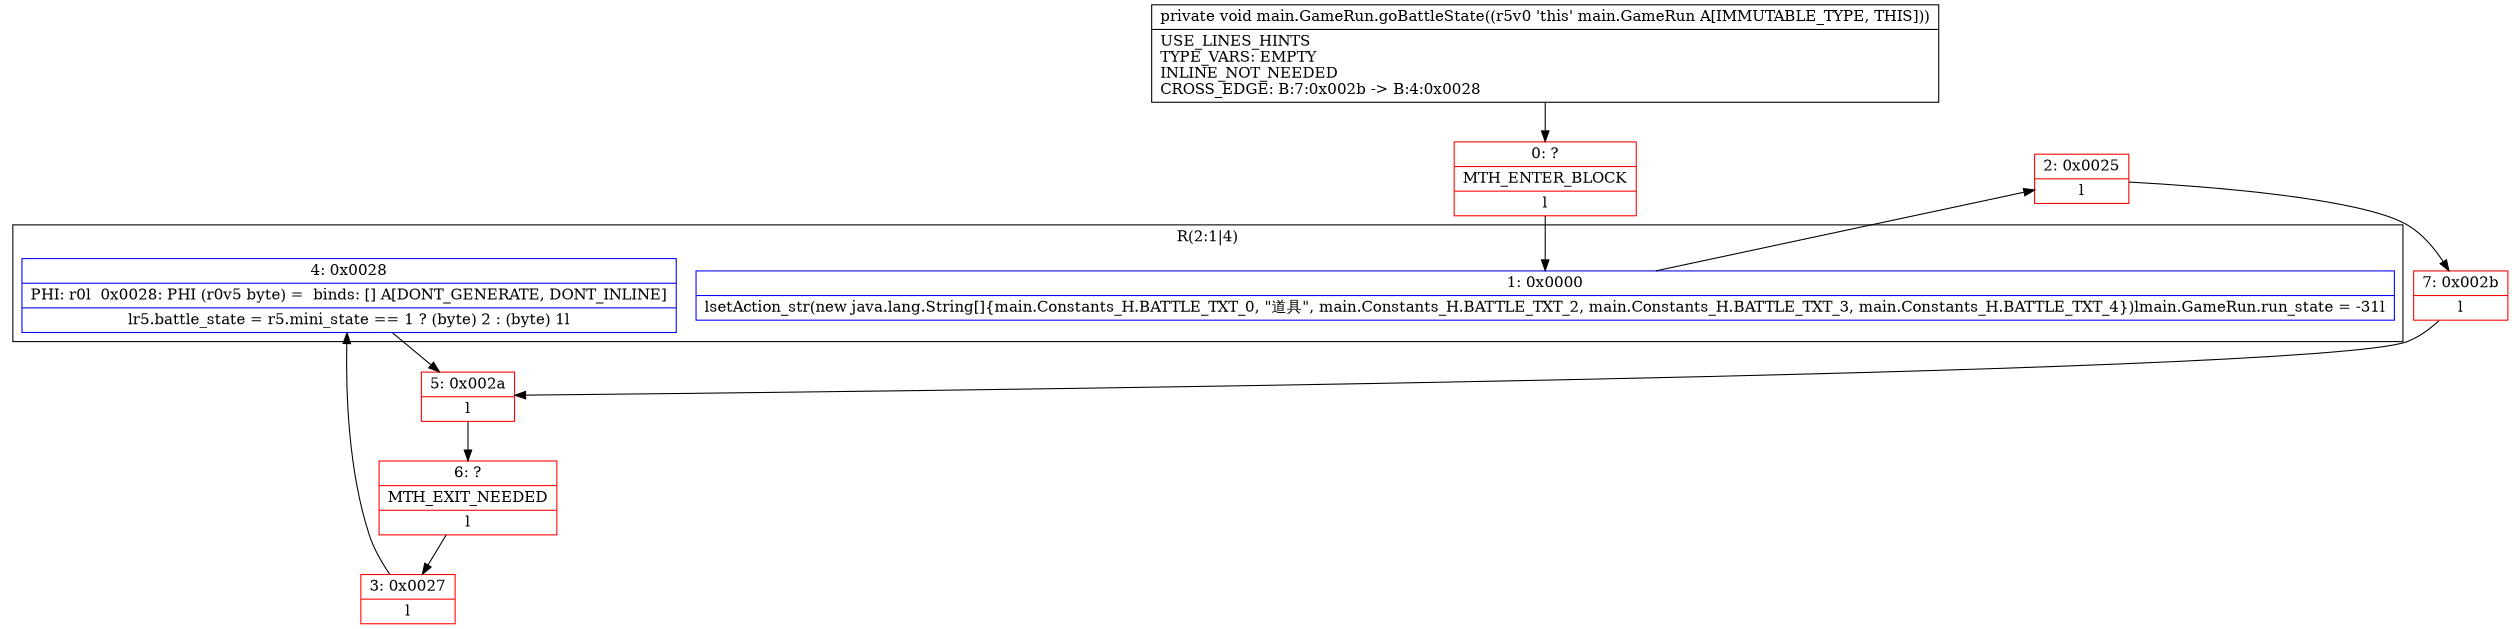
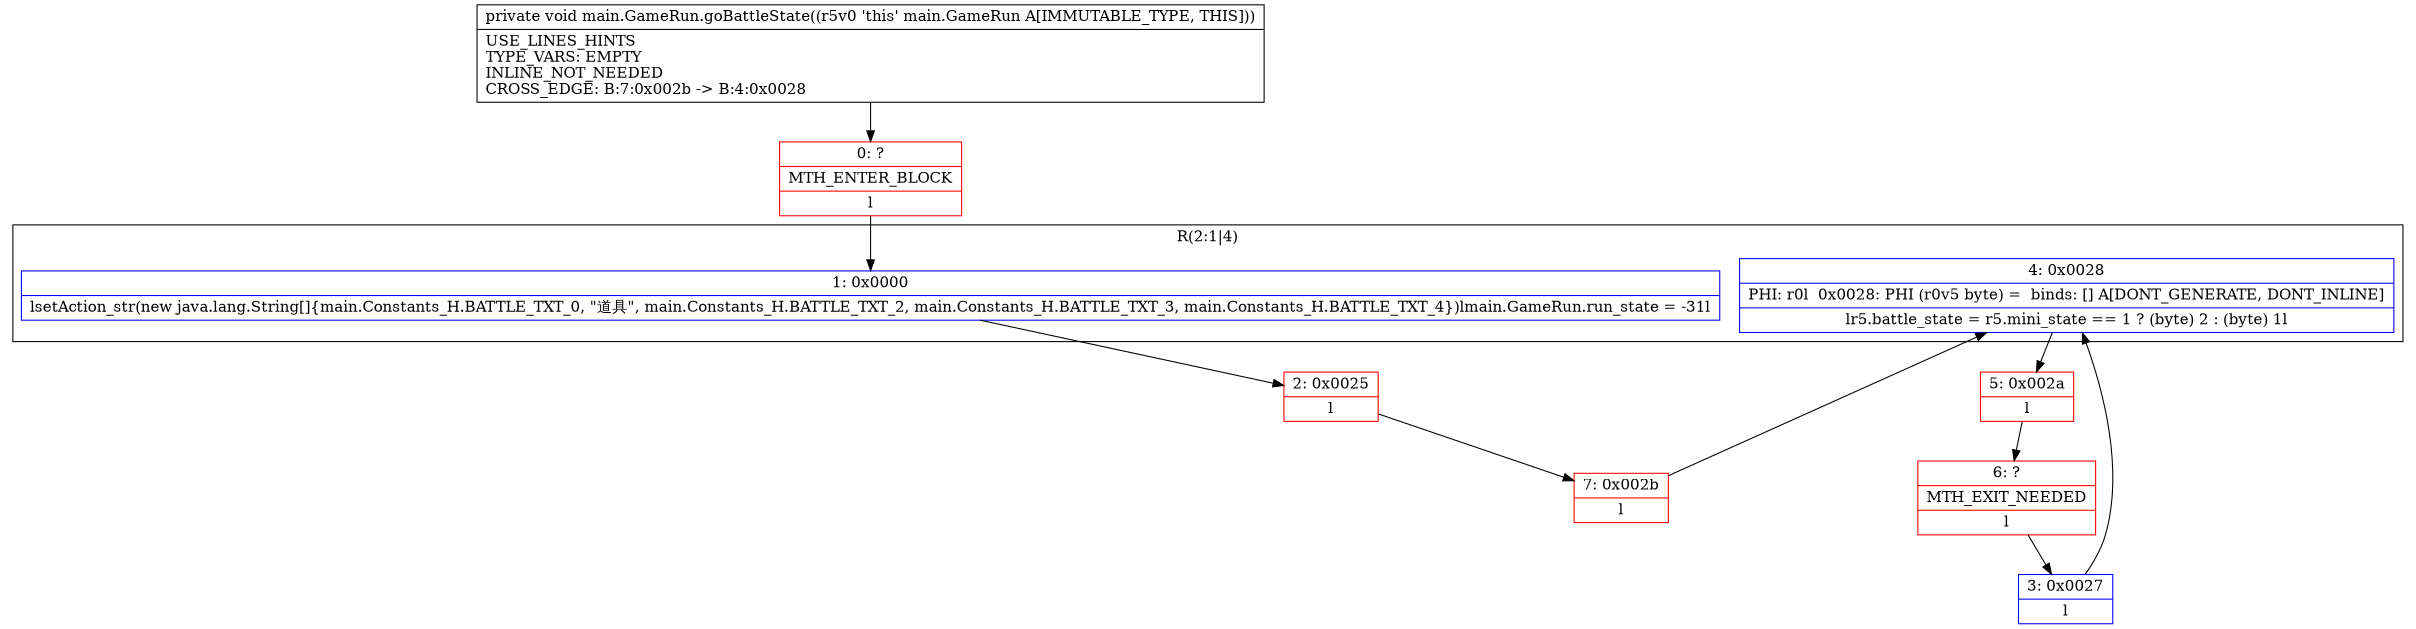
edge "7: 0x002b" -> "5: 0x002a": now "7: 0x002b" -> "4: 0x0028"
node "3: 0x0027": color red -> blue
